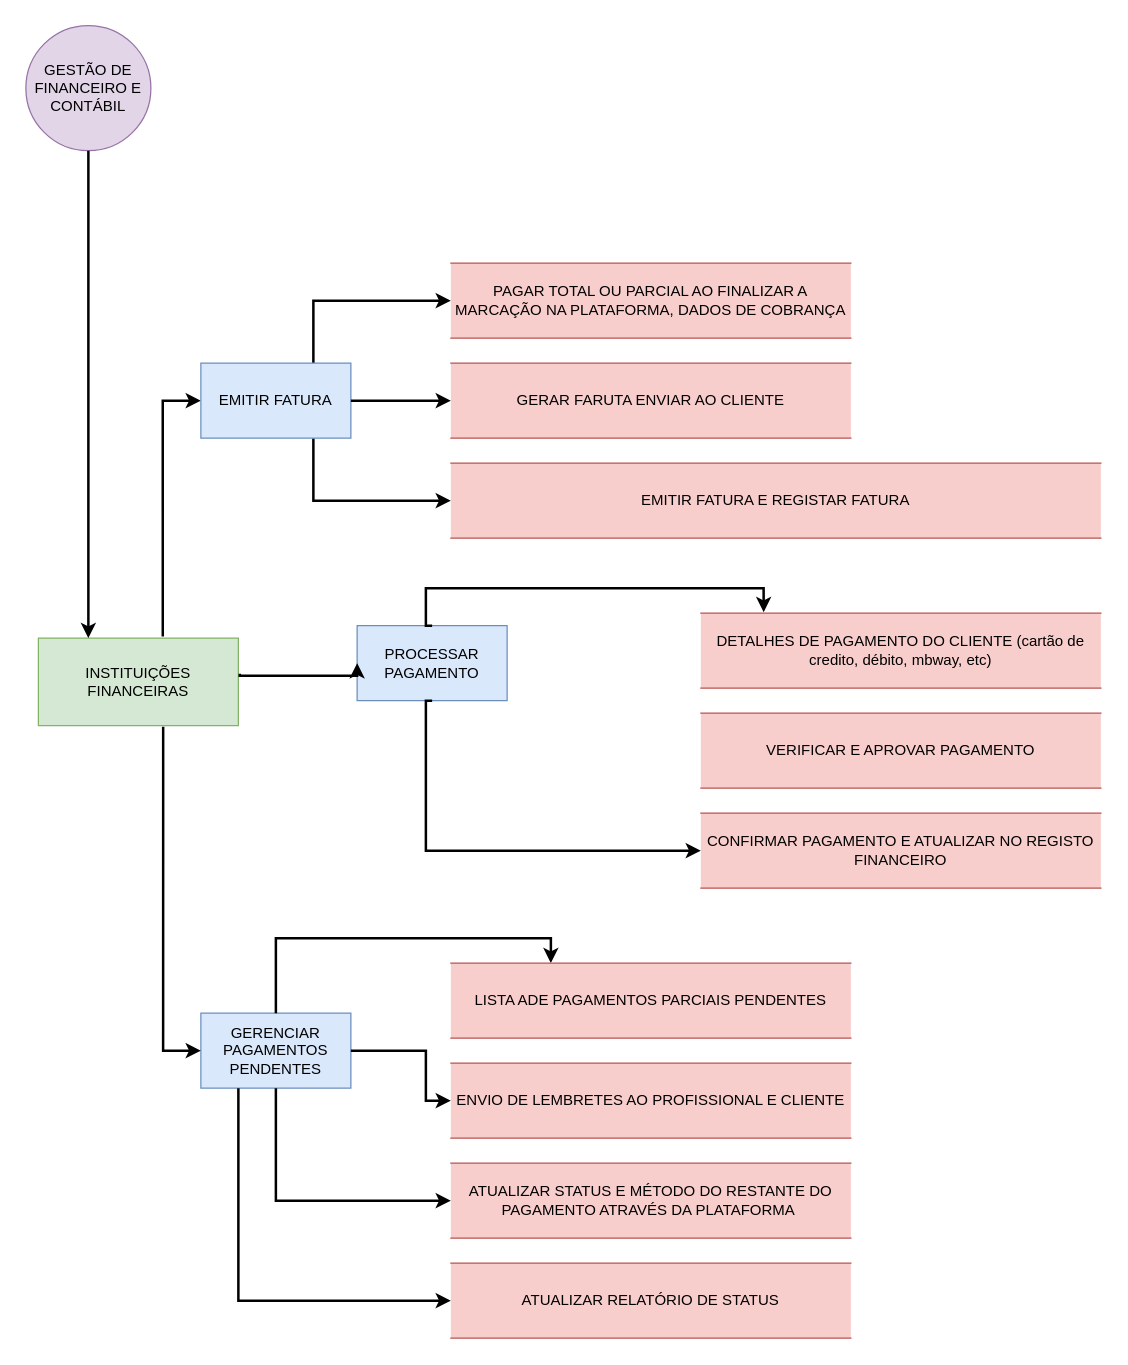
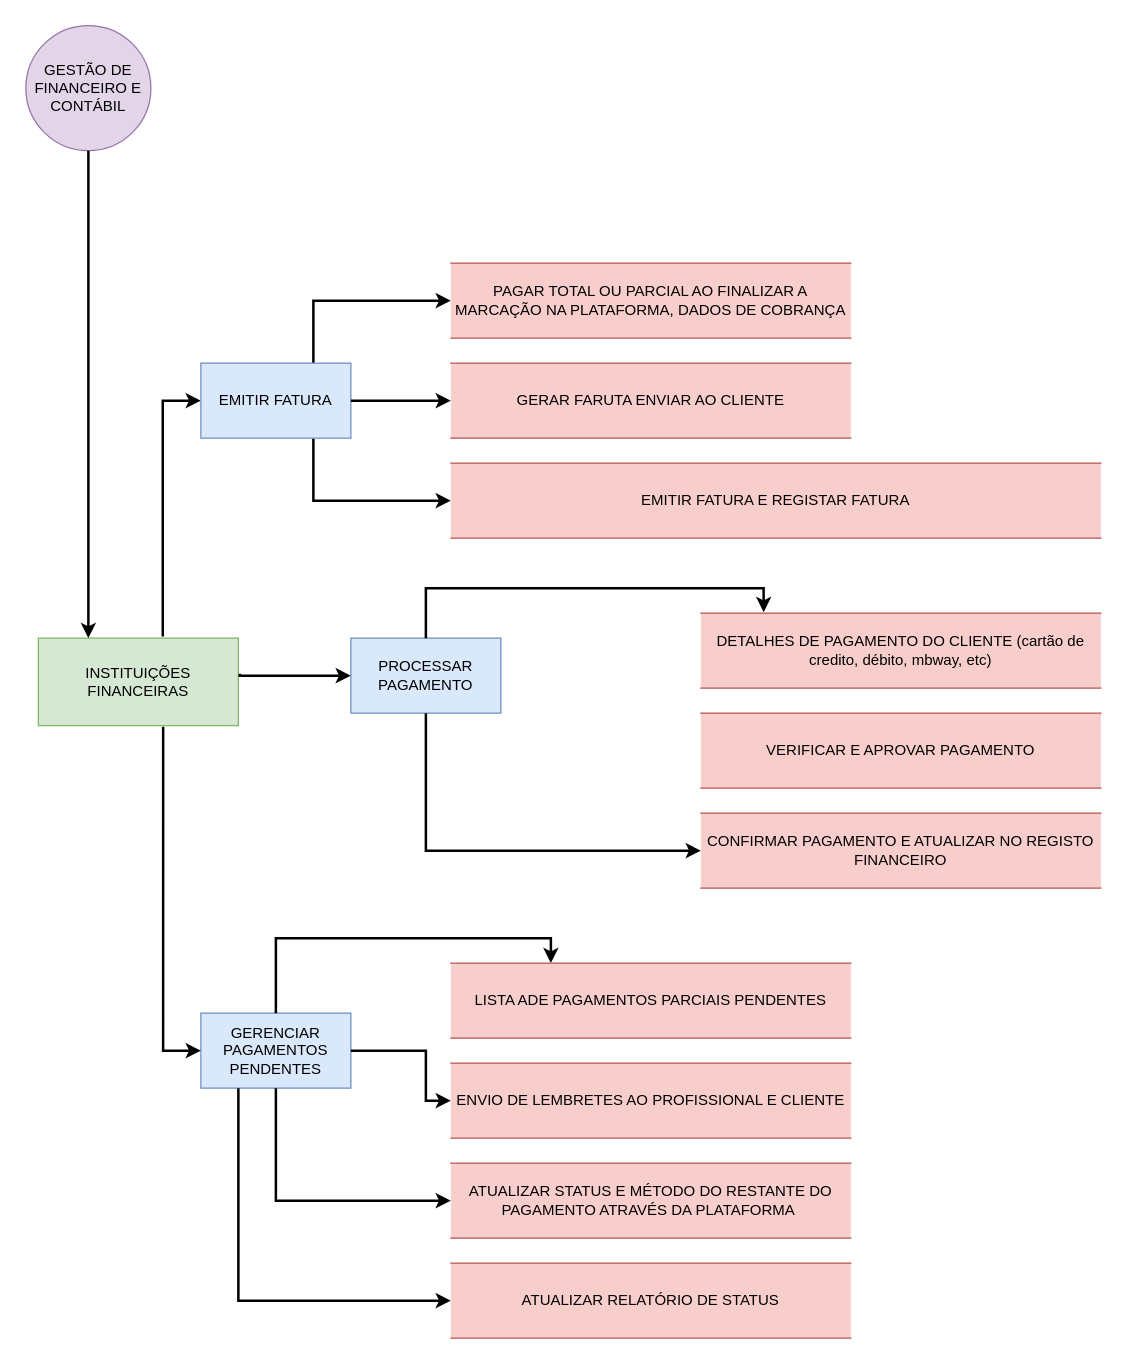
node "PROCESSAR PAGAMENTO": moved (432, 663) -> (426, 676)
